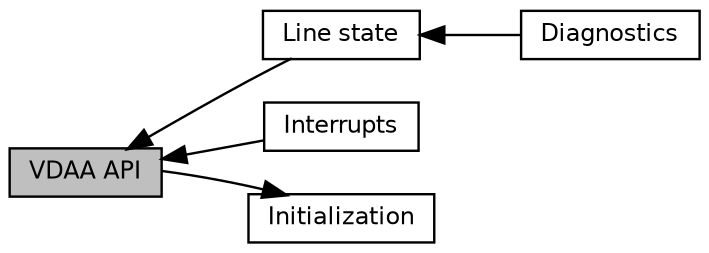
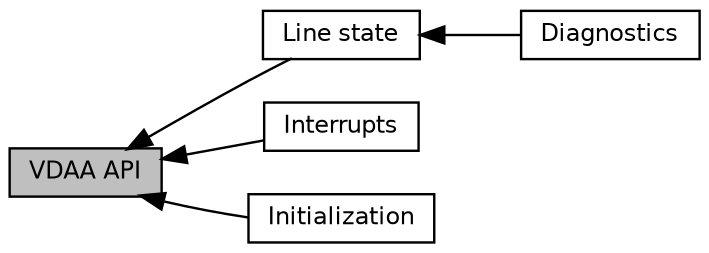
edge "VDAA API" -> "Initialization": reversed
